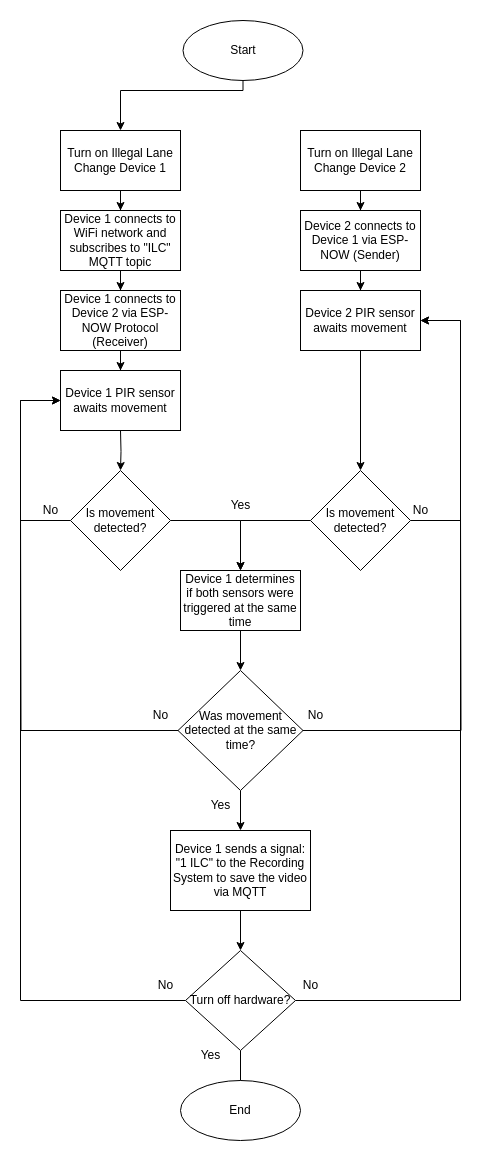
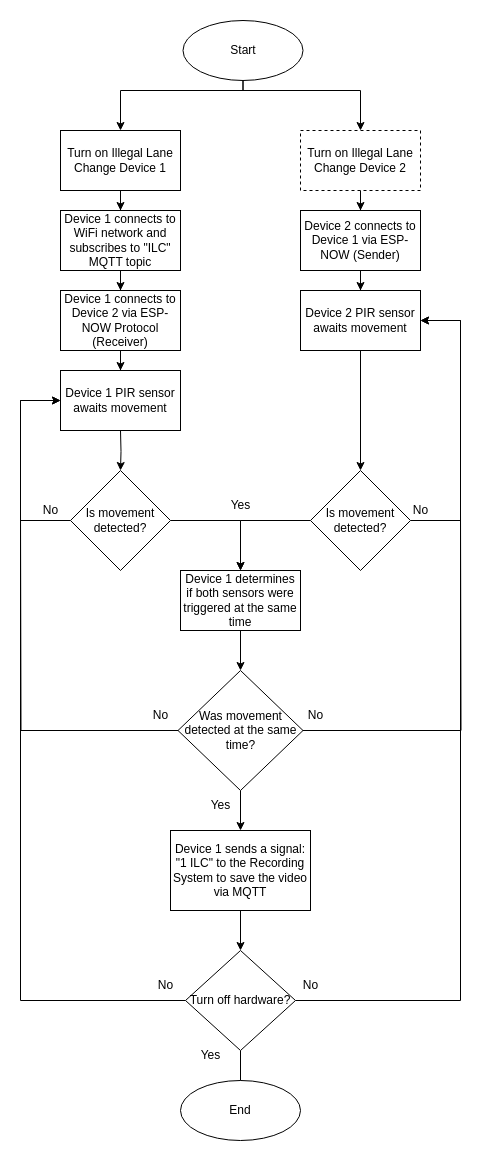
edge "Start" -> "Turn on Illegal Lane Change Device 2": added
node "Turn on Illegal Lane Change Device 2": style solid -> dashed
